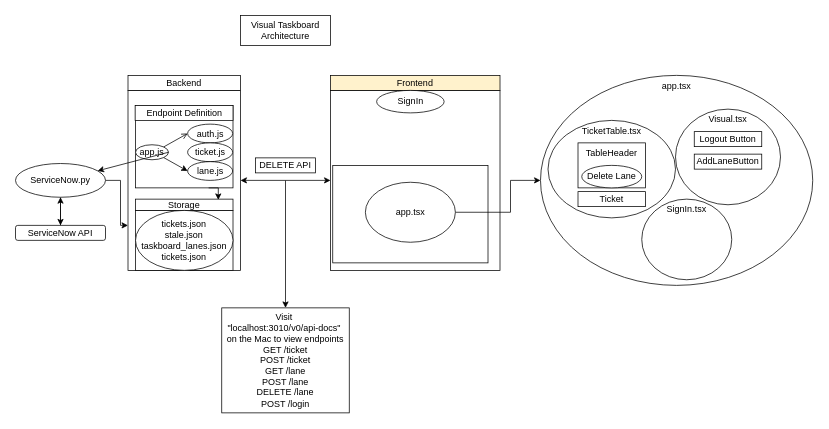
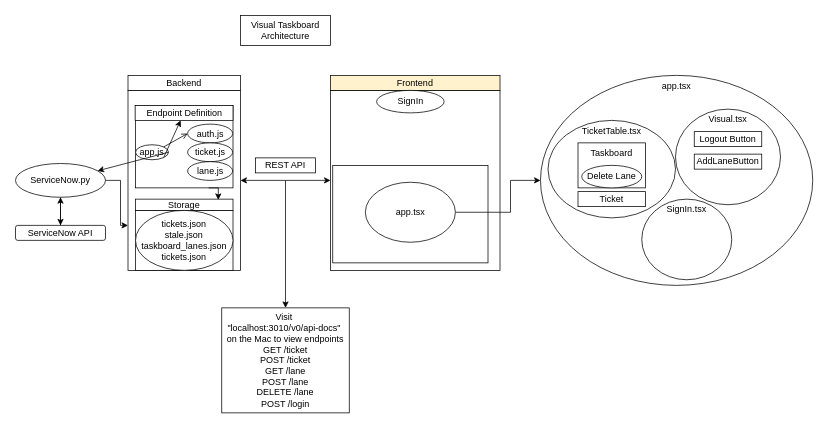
node "TableHeader": label "TableHeader" -> "Taskboard"
edge "app.js" -> "lane.js": now "app.js" -> "Endpoint Definition"
node "DELETE API": label "DELETE API" -> "REST API"
